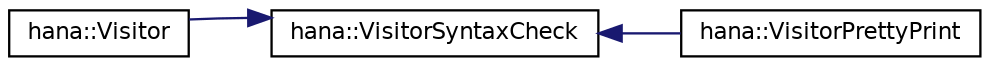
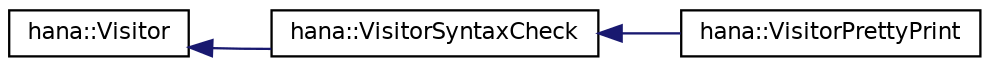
edge "hana::Visitor" -> "hana::VisitorSyntaxCheck": reversed
